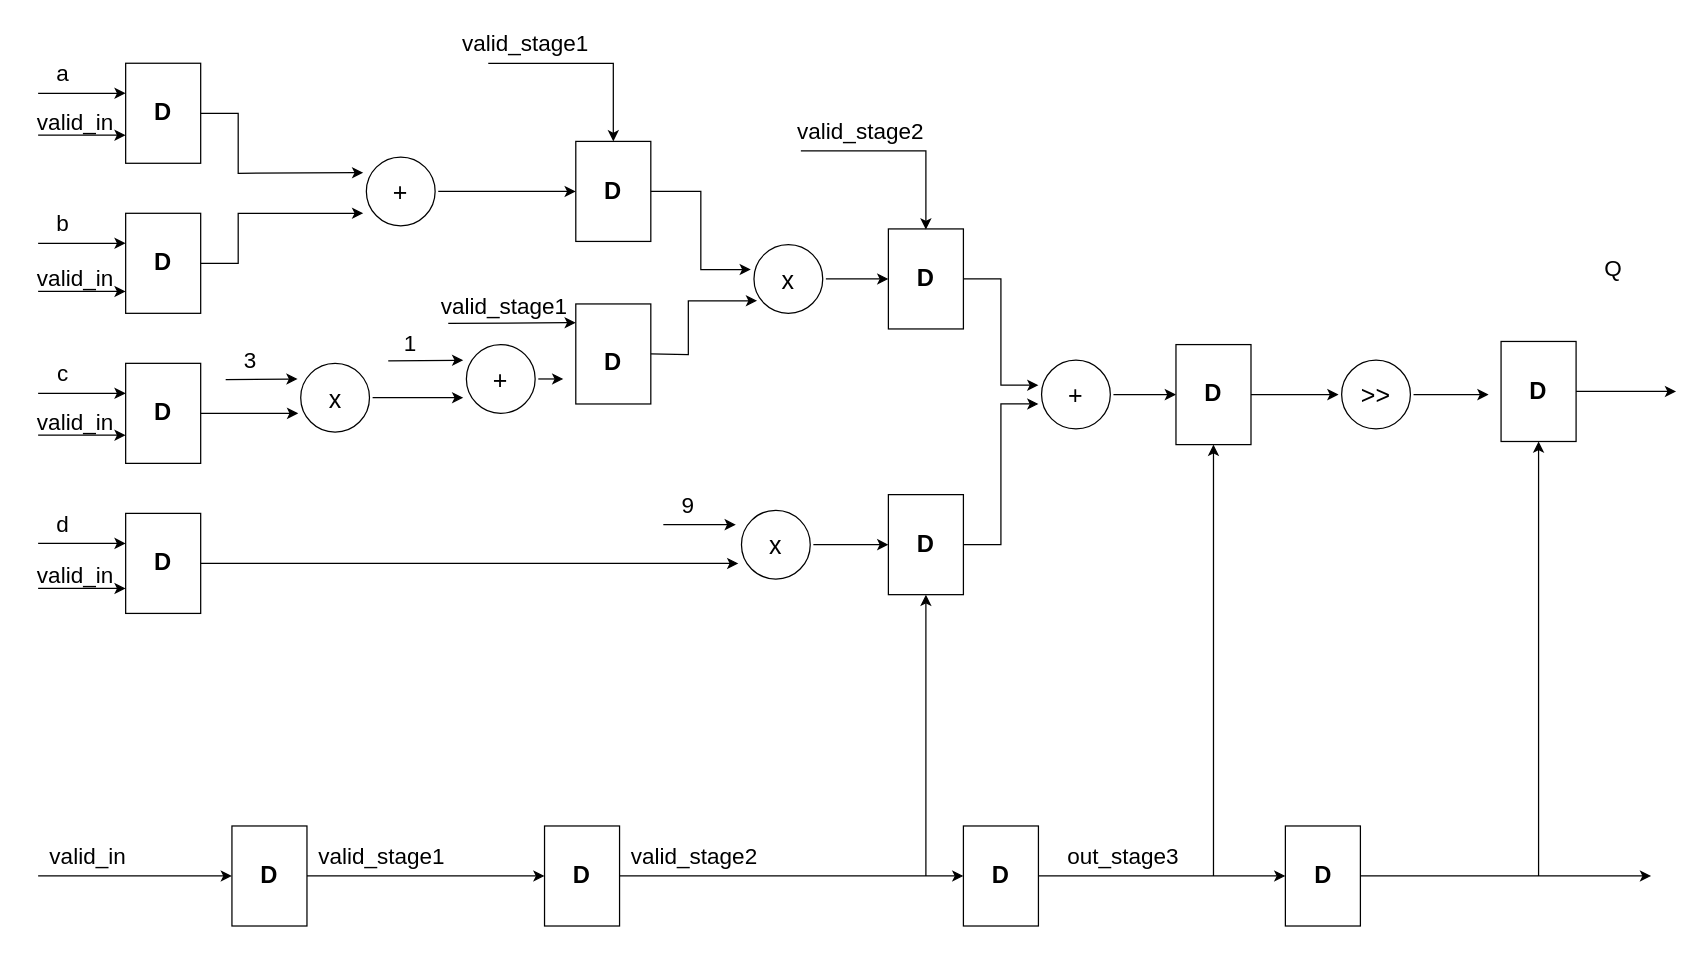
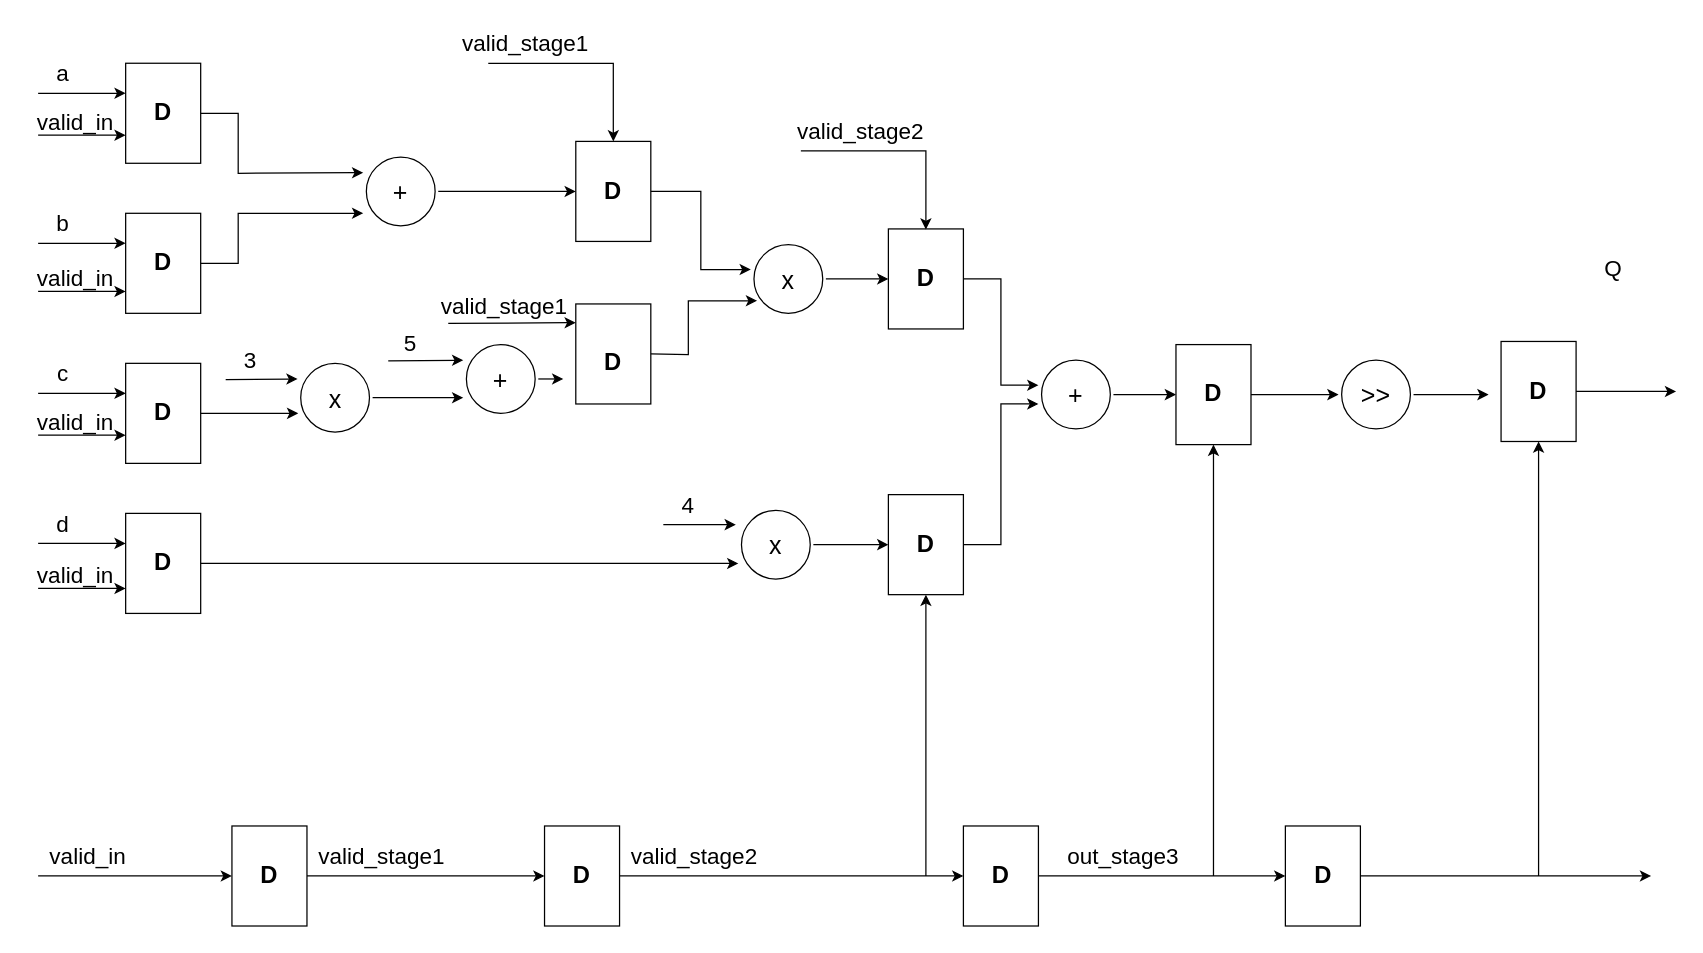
node "1": label "1" -> "5"
node "9": label "9" -> "4"
